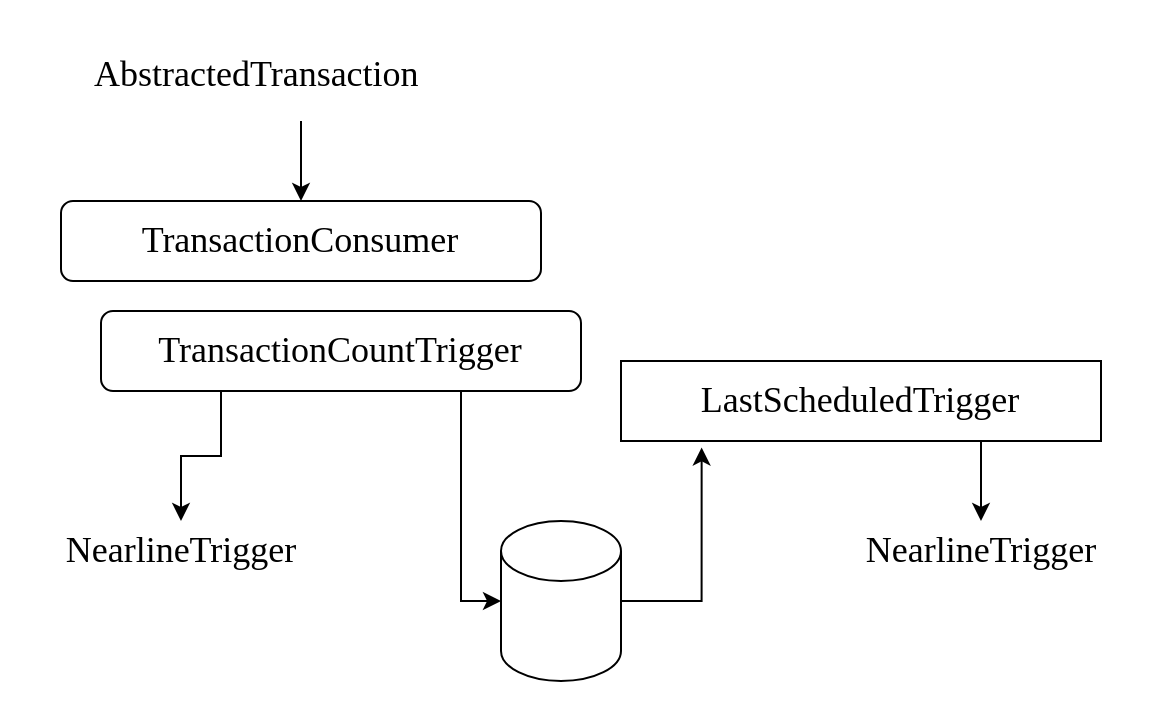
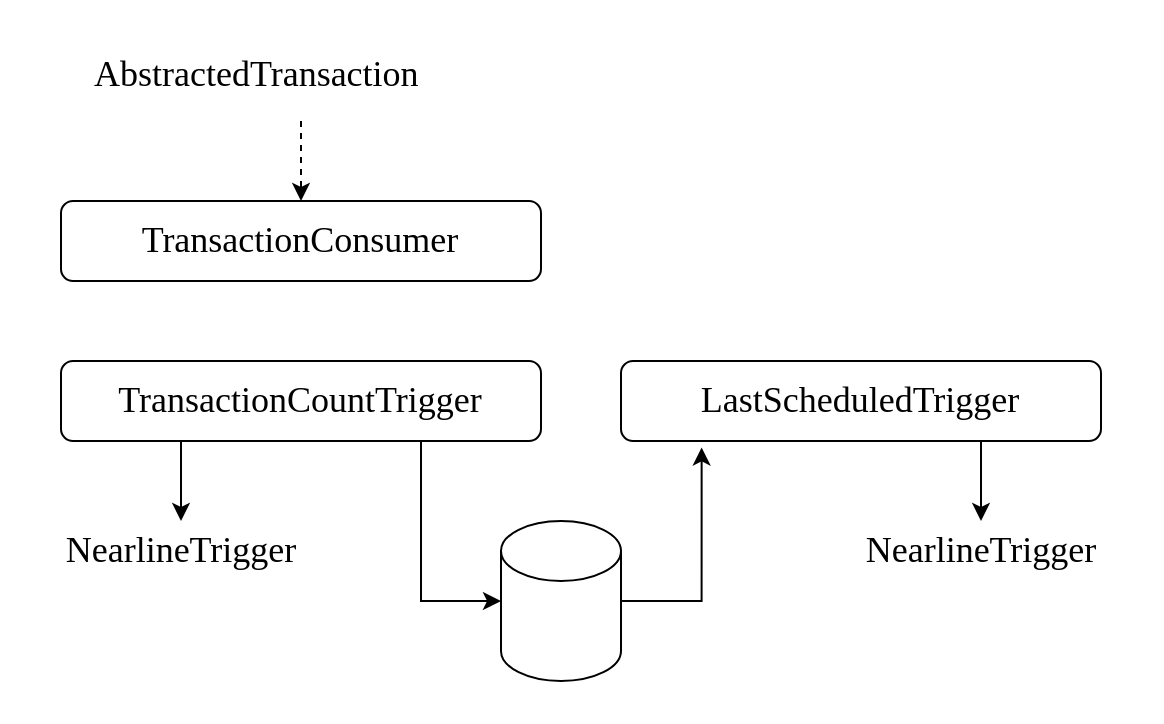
edge "AbstractedTransaction" -> "TransactionConsumer": style solid -> dashed
node "TransactionCountTrigger": moved (341, 351) -> (301, 401)
node "LastScheduledTrigger": shape rectangle -> rounded rectangle
